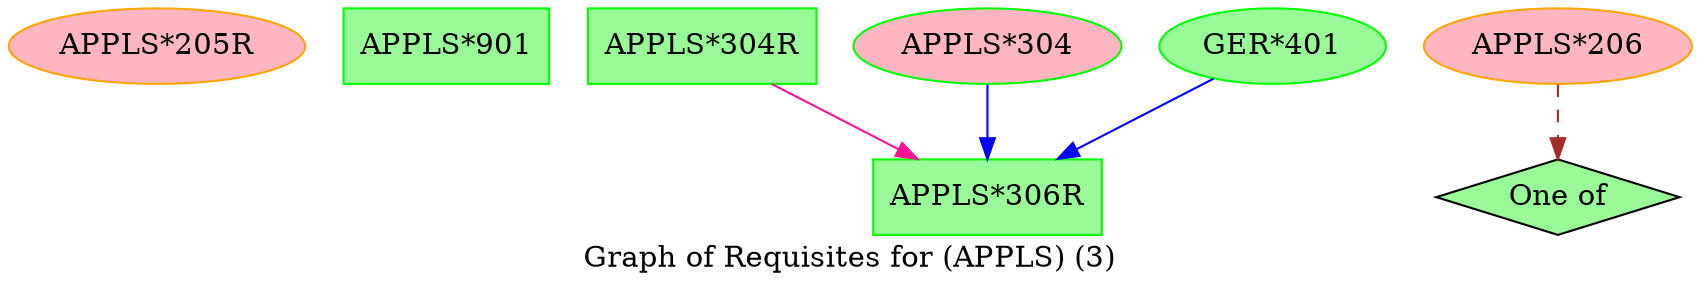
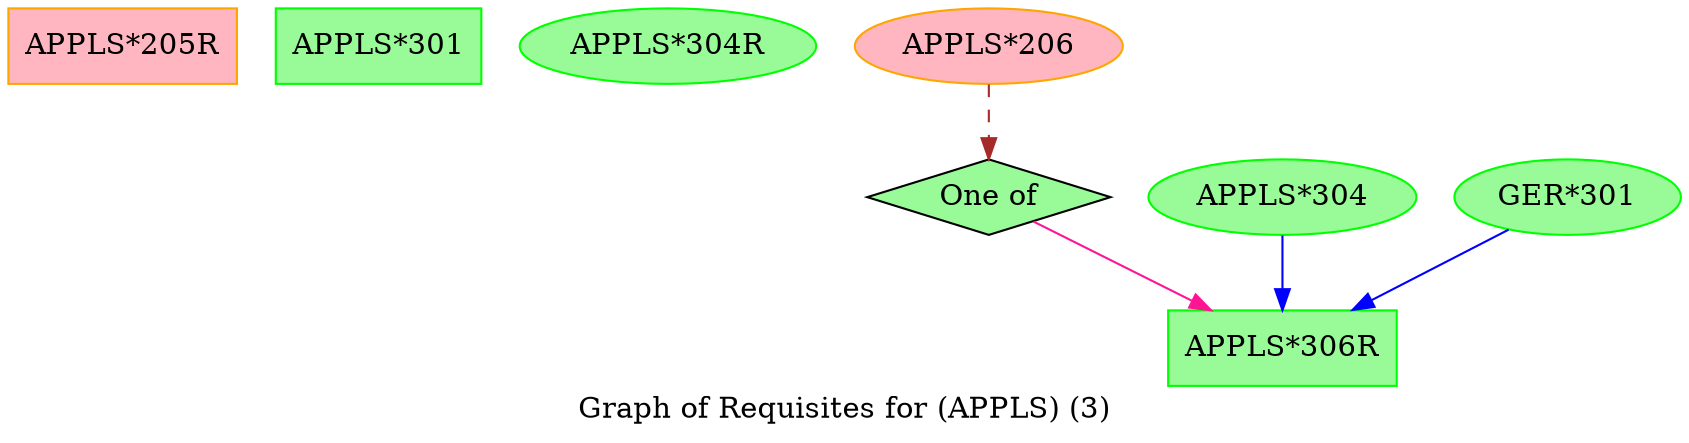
node "APPLS*205R": shape ellipse -> box
node "APPLS*901": label "APPLS*901" -> "APPLS*301"
node "APPLS*304R": shape box -> ellipse
node "APPLS*304": fillcolor lightpink -> palegreen
node "GER*401": label "GER*401" -> "GER*301"
edge "APPLS*304R" -> "APPLS*306R": now "One of" -> "APPLS*306R"
